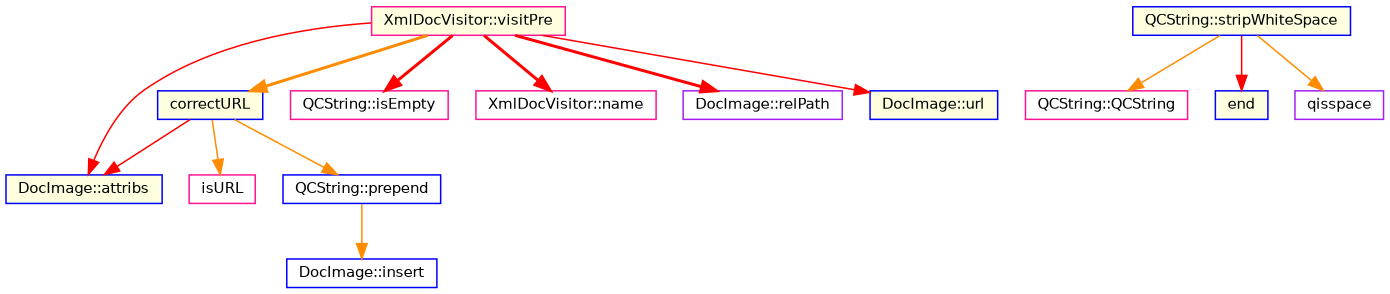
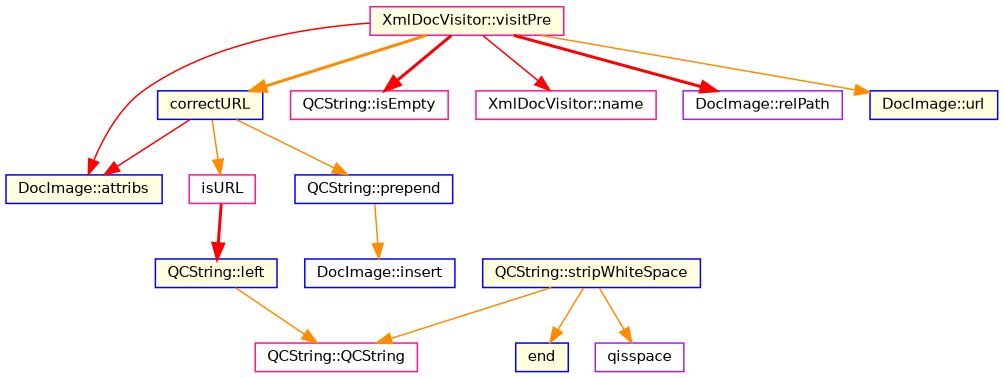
edge "QCString::stripWhiteSpace" -> "end": color red -> darkorange
edge "XmlDocVisitor::visitPre" -> "XmlDocVisitor::name": style bold -> solid
edge "XmlDocVisitor::visitPre" -> "DocImage::url": color red -> darkorange
node "QCString::left": added
